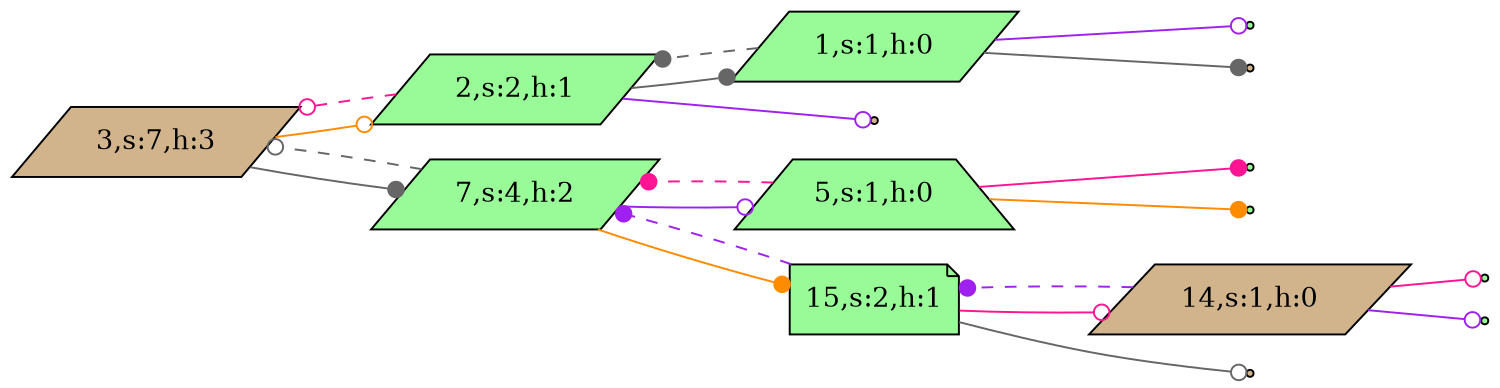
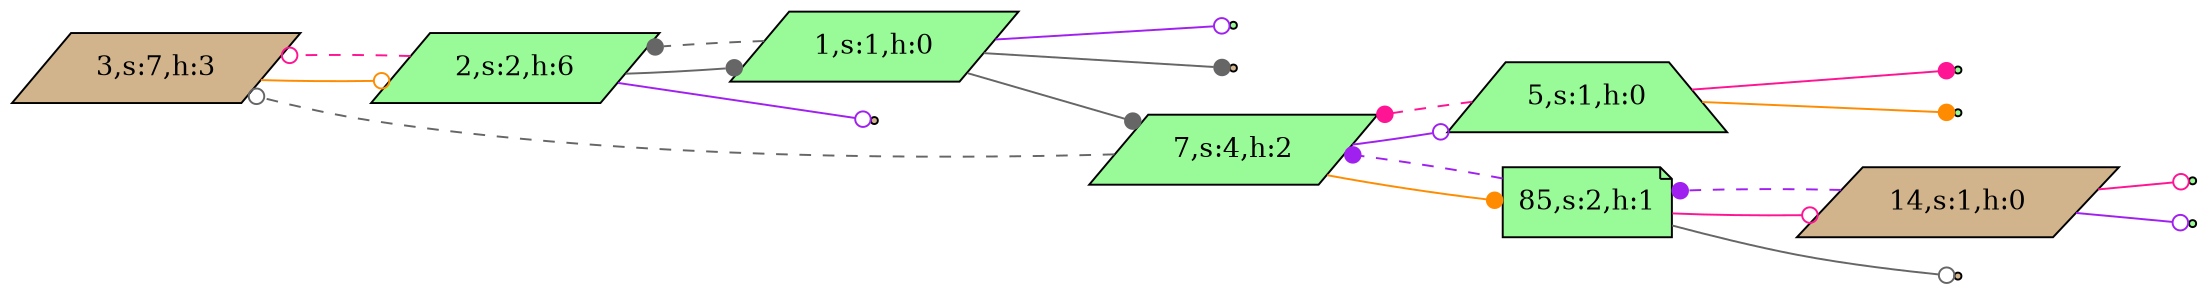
node "2,s:2,h:1": label "2,s:2,h:1" -> "2,s:2,h:6"
edge "3,s:7,h:3" -> "7,s:4,h:2": now "1,s:1,h:0" -> "7,s:4,h:2"
node "15,s:2,h:1": label "15,s:2,h:1" -> "85,s:2,h:1"
